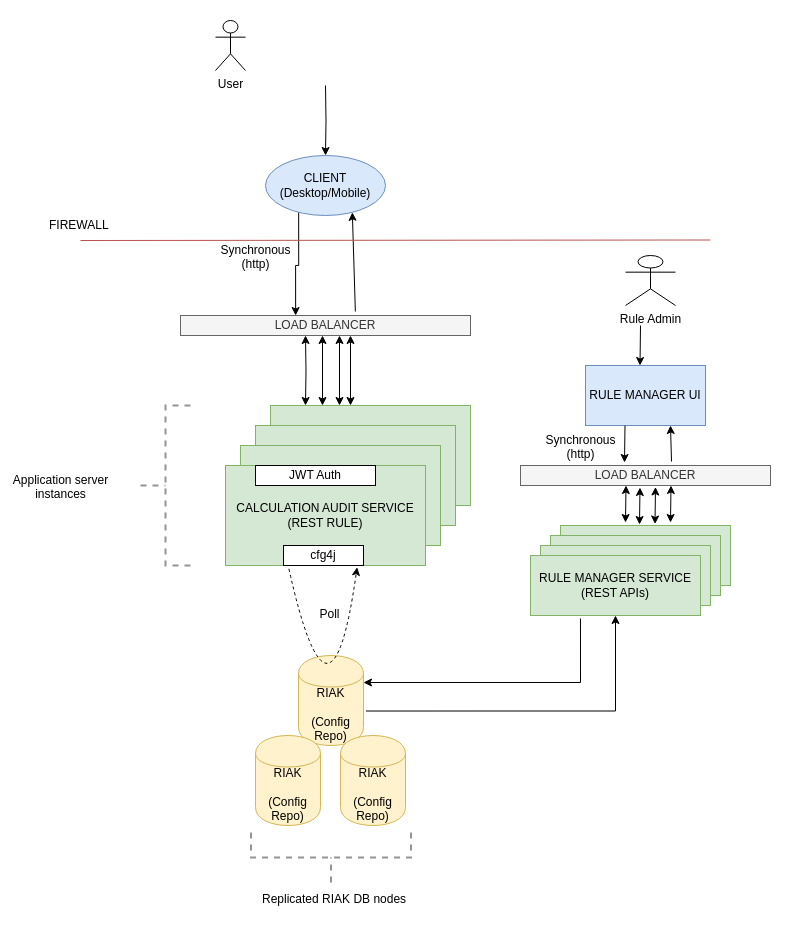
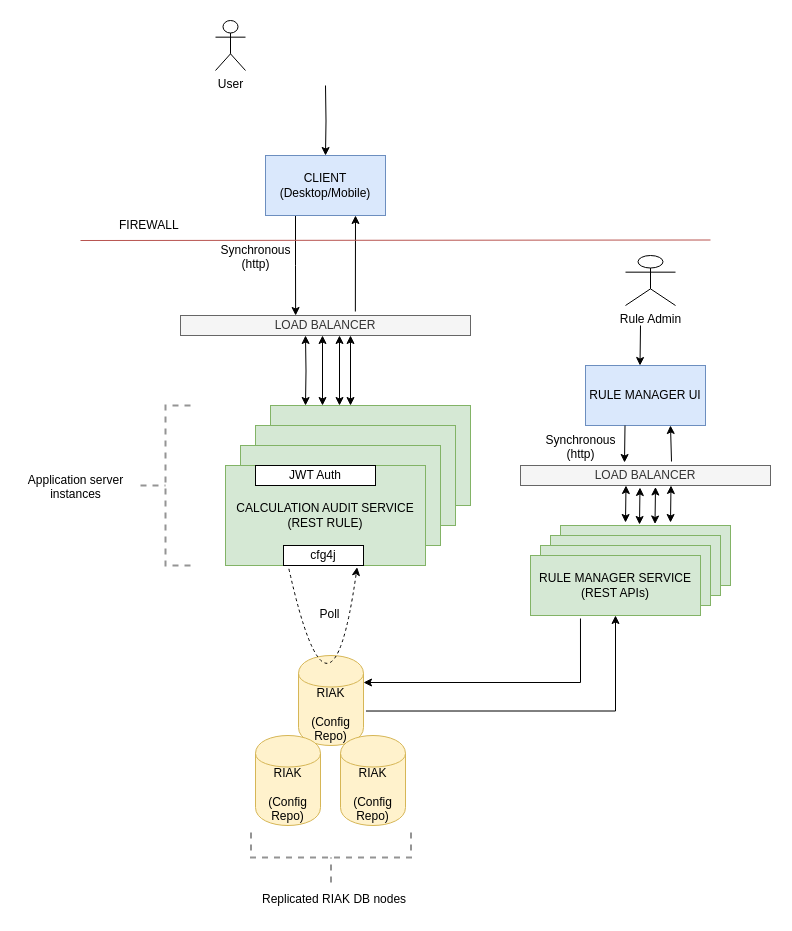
node "CLIENT (Desktop/Mobile)": shape ellipse -> rectangle
node "FIREWALL": moved (88, 226) -> (158, 226)
node "Application server instances": moved (61, 486) -> (76, 486)
